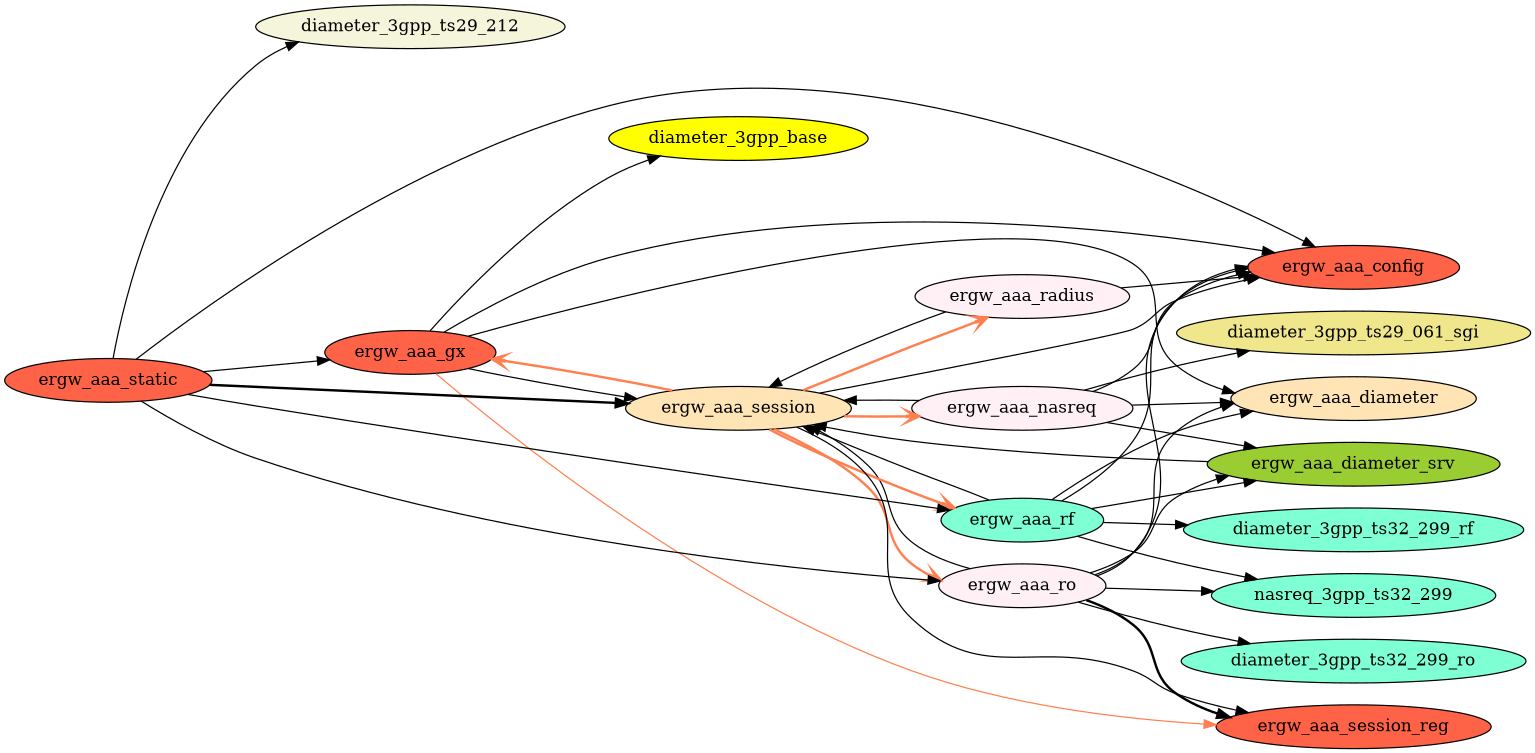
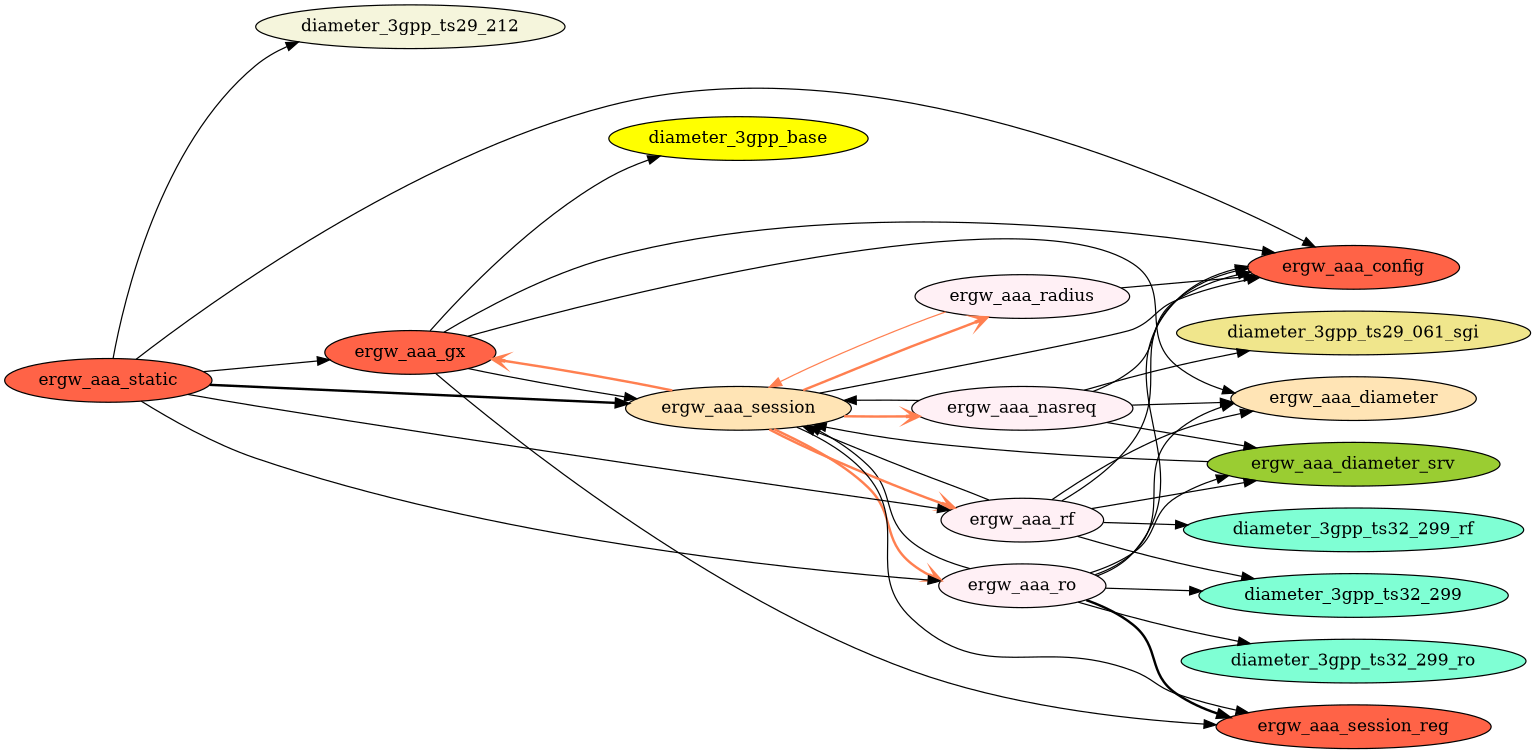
edge "ergw_aaa_radius" -> "ergw_aaa_session": color black -> coral
node "ergw_aaa_rf": fillcolor aquamarine -> lavenderblush
node "nasreq_3gpp_ts32_299": label "nasreq_3gpp_ts32_299" -> "diameter_3gpp_ts32_299"
edge "ergw_aaa_gx" -> "ergw_aaa_session_reg": color coral -> black
